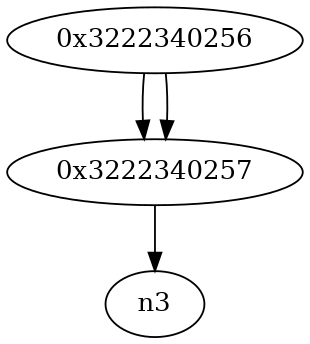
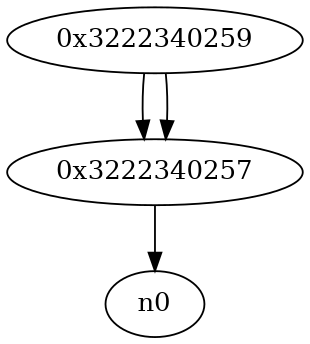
node "0x3222340256": label "0x3222340256" -> "0x3222340259"
node "n3": label "n3" -> "n0"
